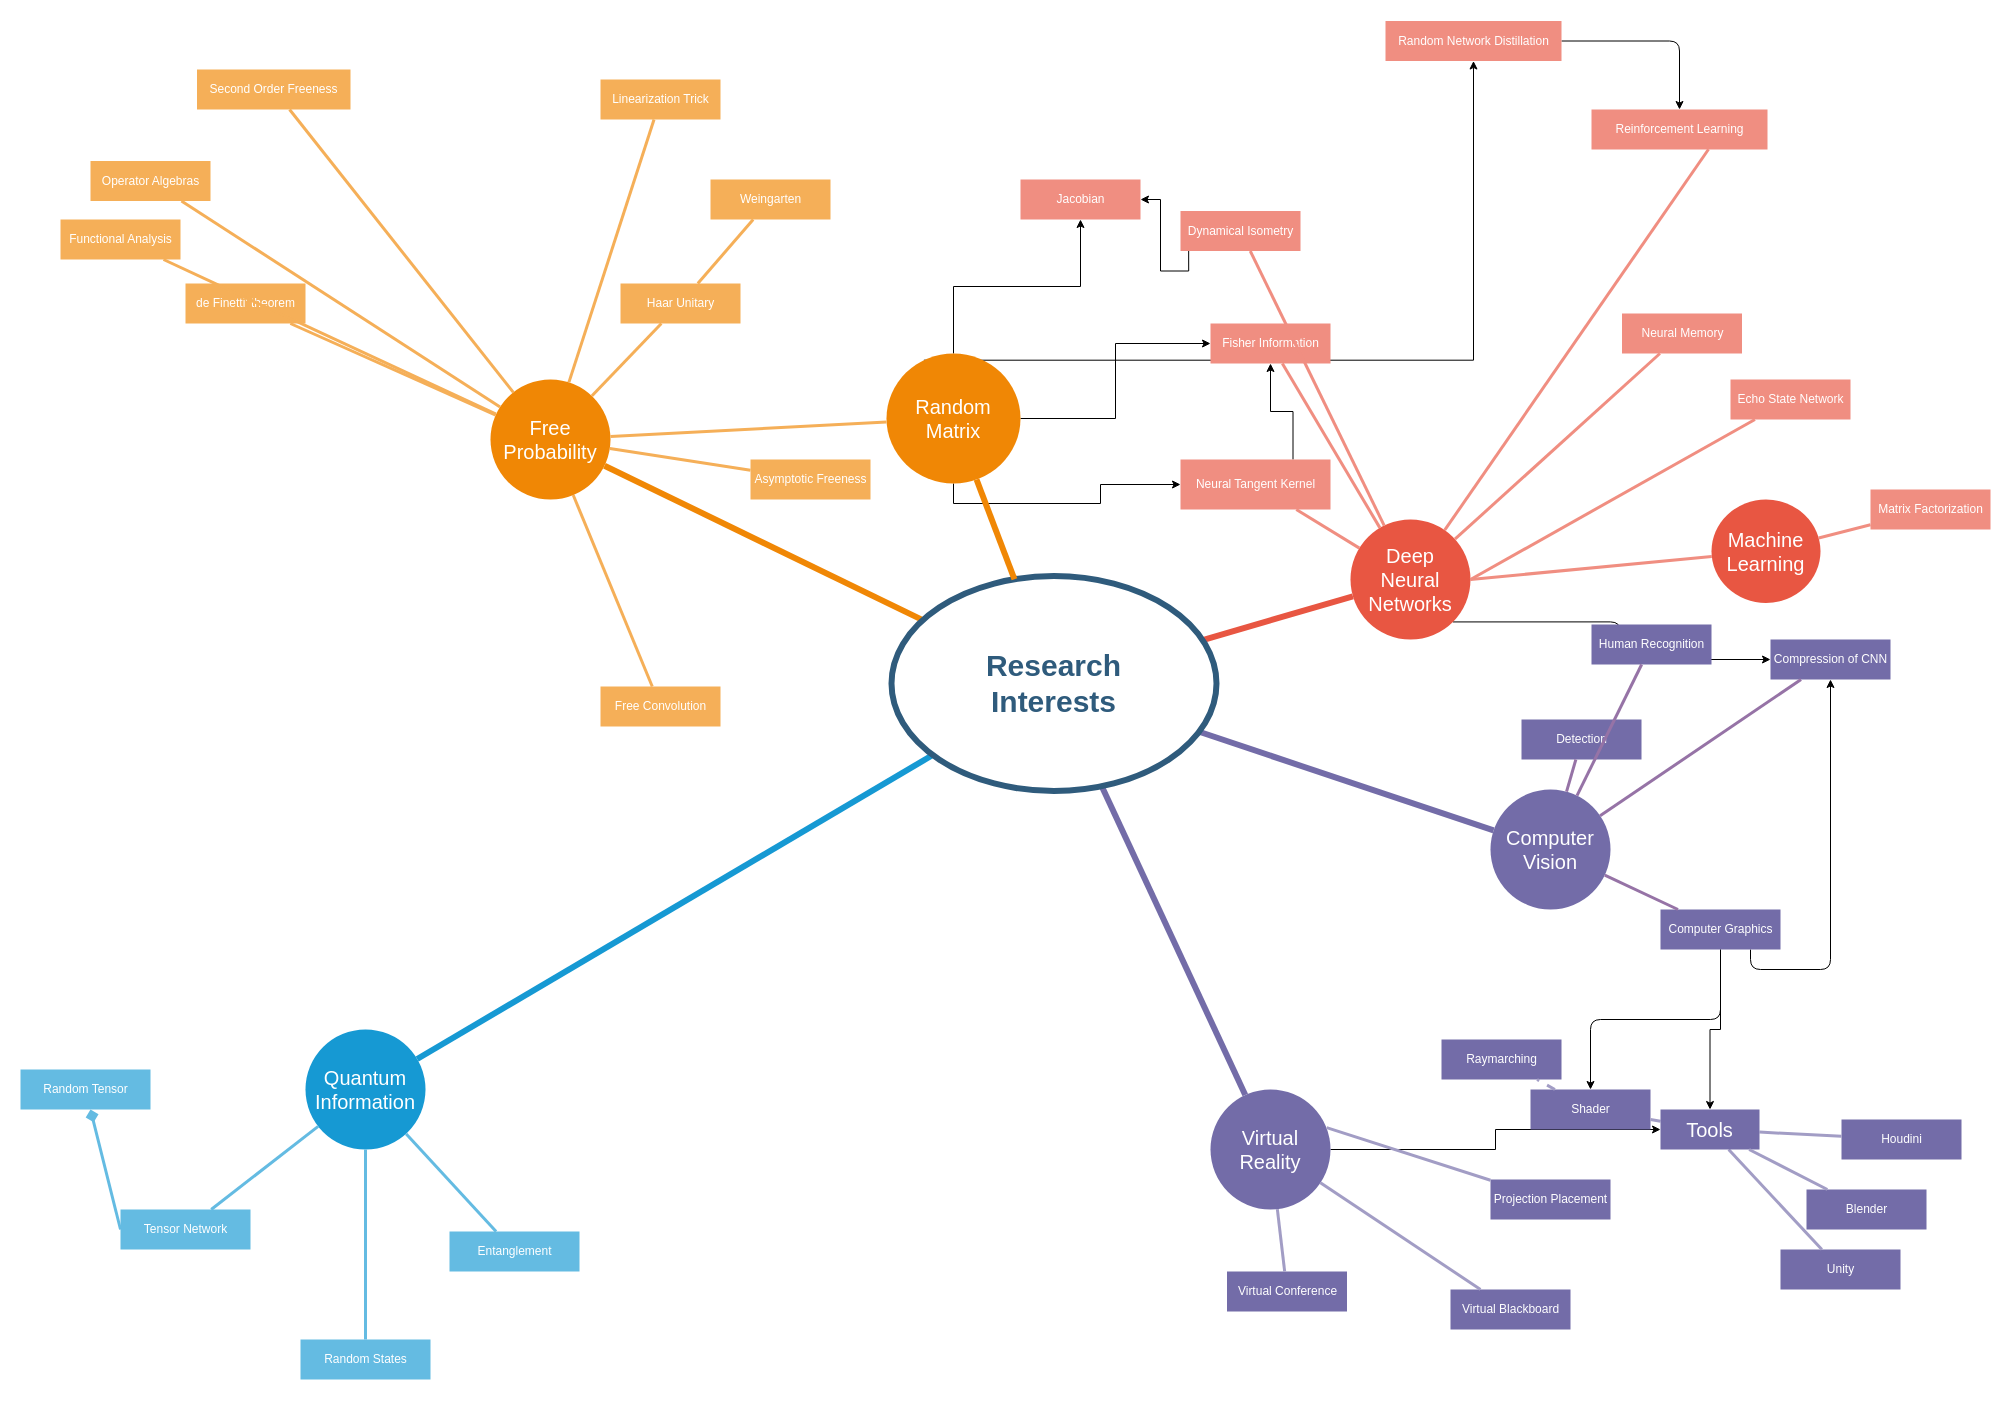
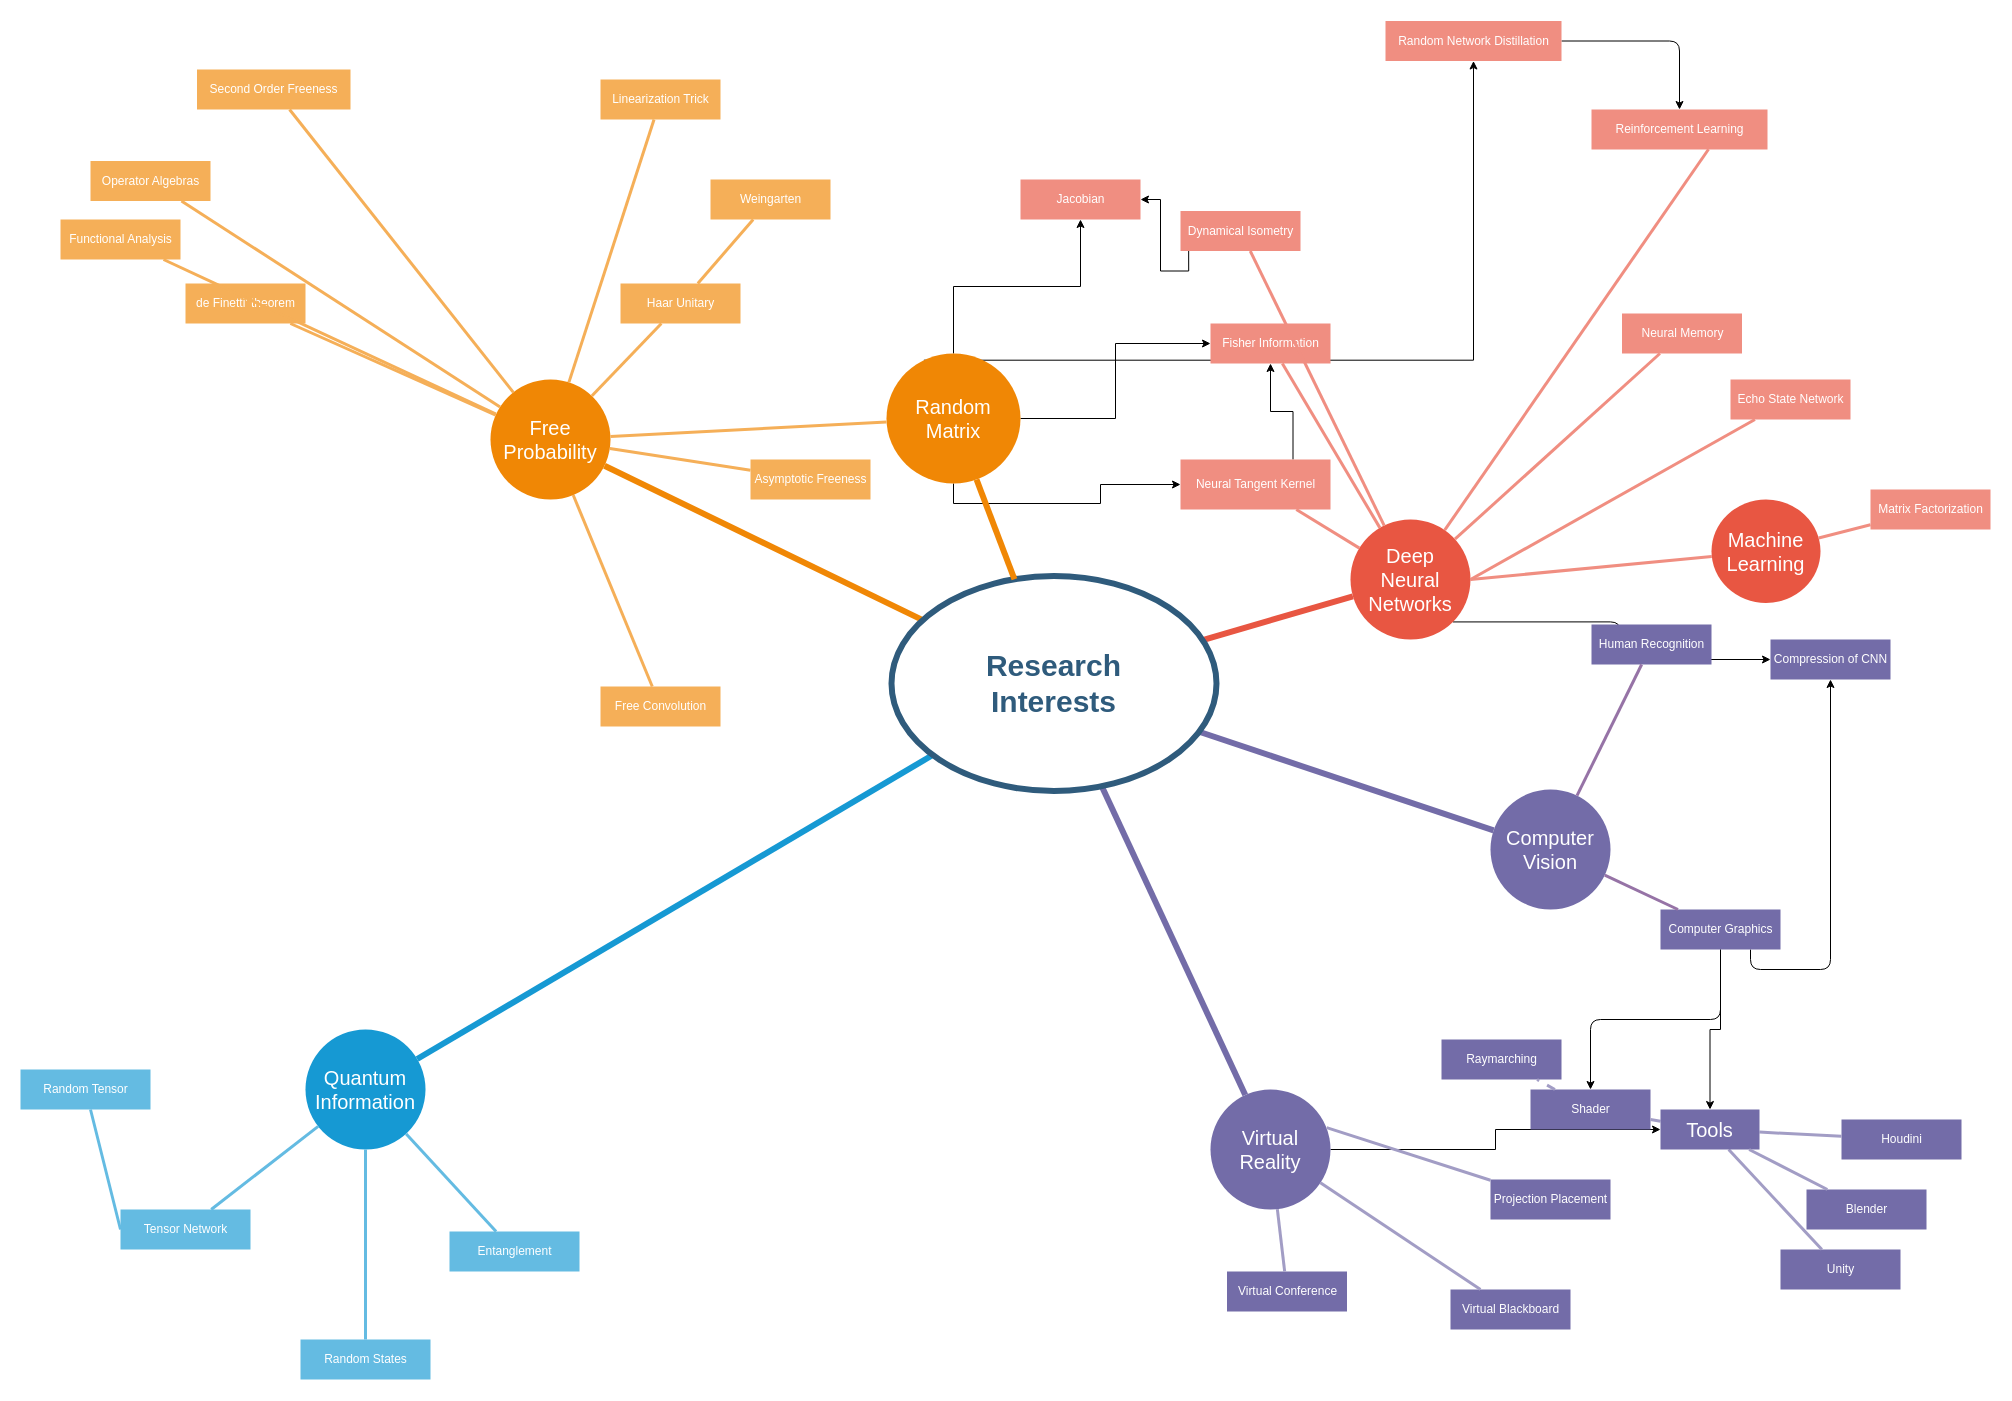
node "Detection": removed
edge "Compression of CNN" -- "Computer Vision": removed
edge "Detection" -- "Computer Vision": removed
edge "Tensor Network" -> "Random Tensor": arrowhead diamond -> none
